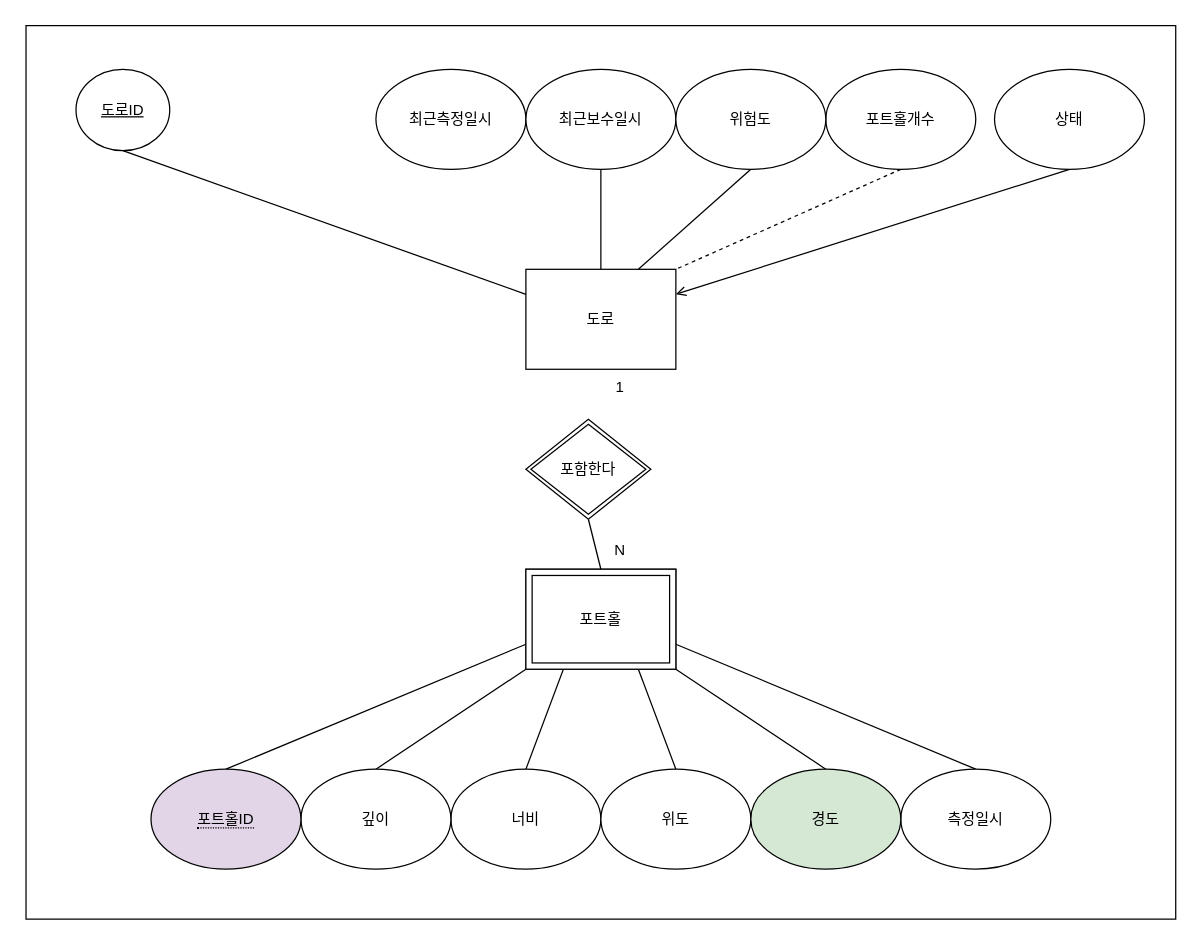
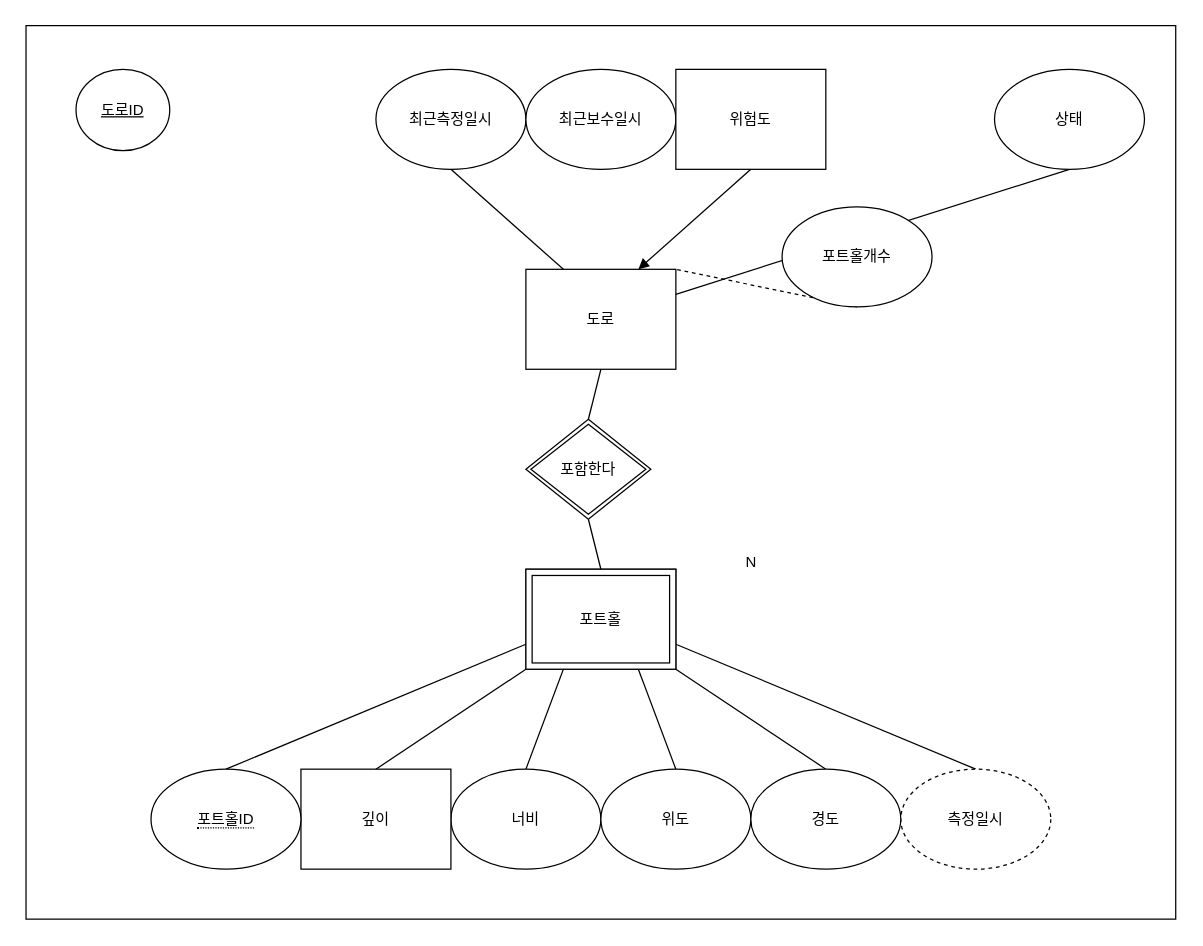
node "위험도": shape ellipse -> rectangle
node "포트홀개수": moved (901, 119) -> (857, 257)
edge "최근측정일시" -- "도로": added
edge "최근보수일시" -- "도로": removed
edge "도로ID" -- "도로": removed
edge "위험도" -- "도로": arrowhead none -> block
edge "상태" -> "도로": arrowhead open -> none
node "1": removed
edge "도로" -- "포함한다": added
node "N": moved (619, 551) -> (751, 563)
node "포트홀ID": fillcolor #e1d5e7 -> #ffffff
node "깊이": shape ellipse -> rectangle
node "경도": fillcolor #d5e8d4 -> #ffffff
node "측정일시": style solid -> dashed
